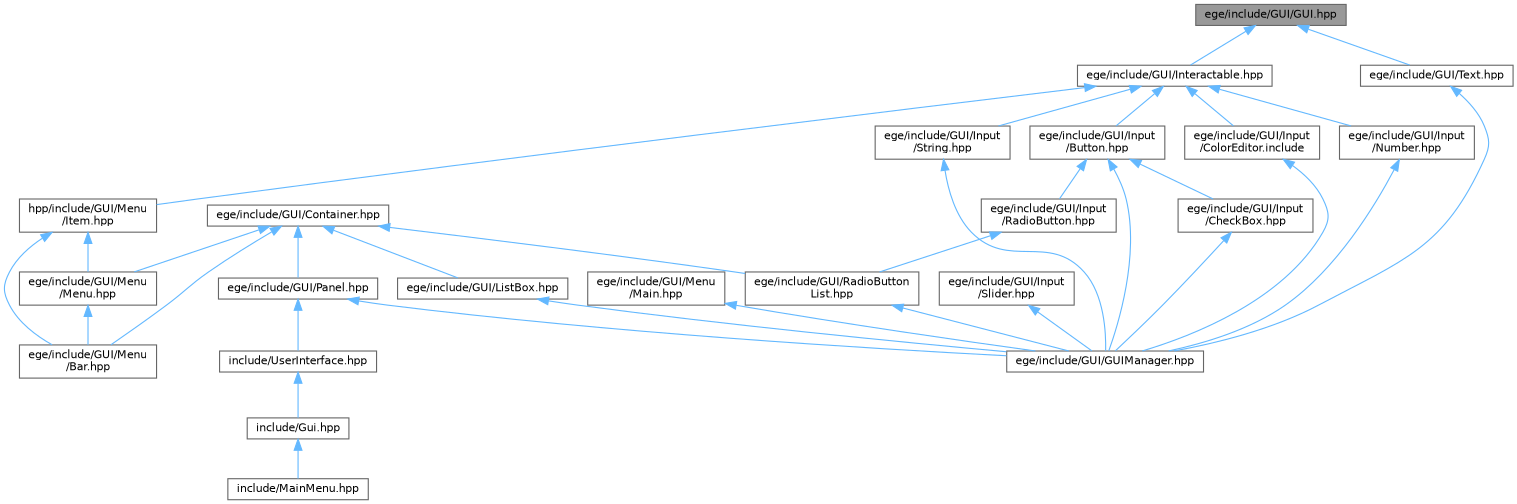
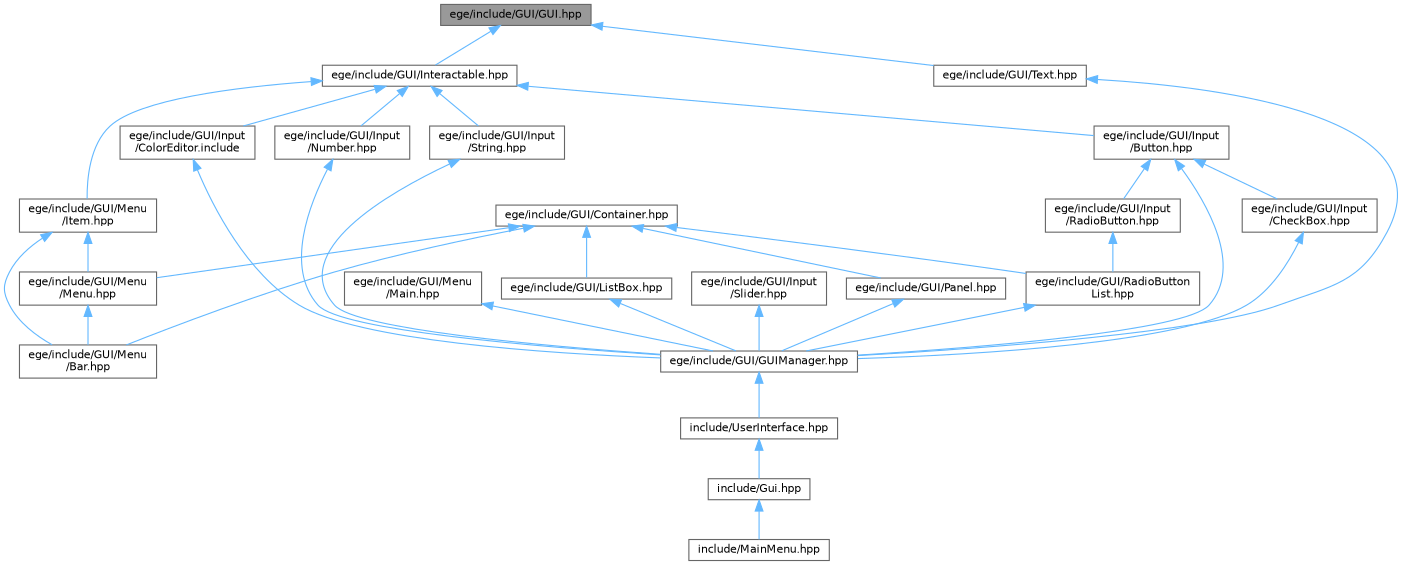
node "hpp/include/GUI/Menu /Item.hpp": label "hpp/include/GUI/Menu /Item.hpp" -> "ege/include/GUI/Menu /Item.hpp"
edge "include/UserInterface.hpp" -> "ege/include/GUI/Panel.hpp": now "include/UserInterface.hpp" -> "ege/include/GUI/GUIManager.hpp"
